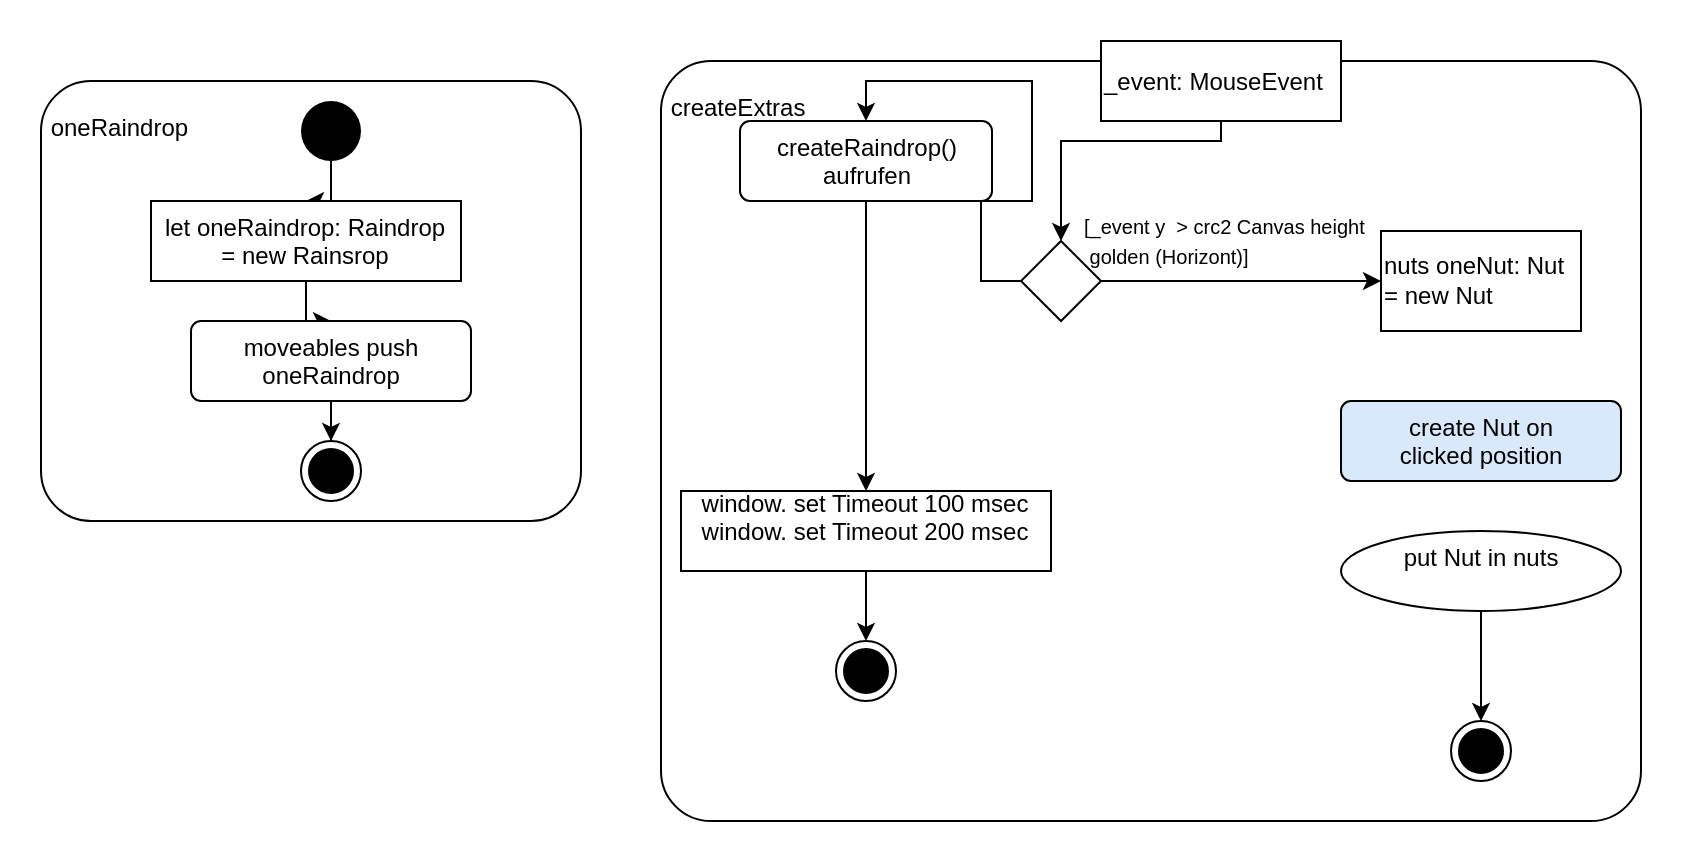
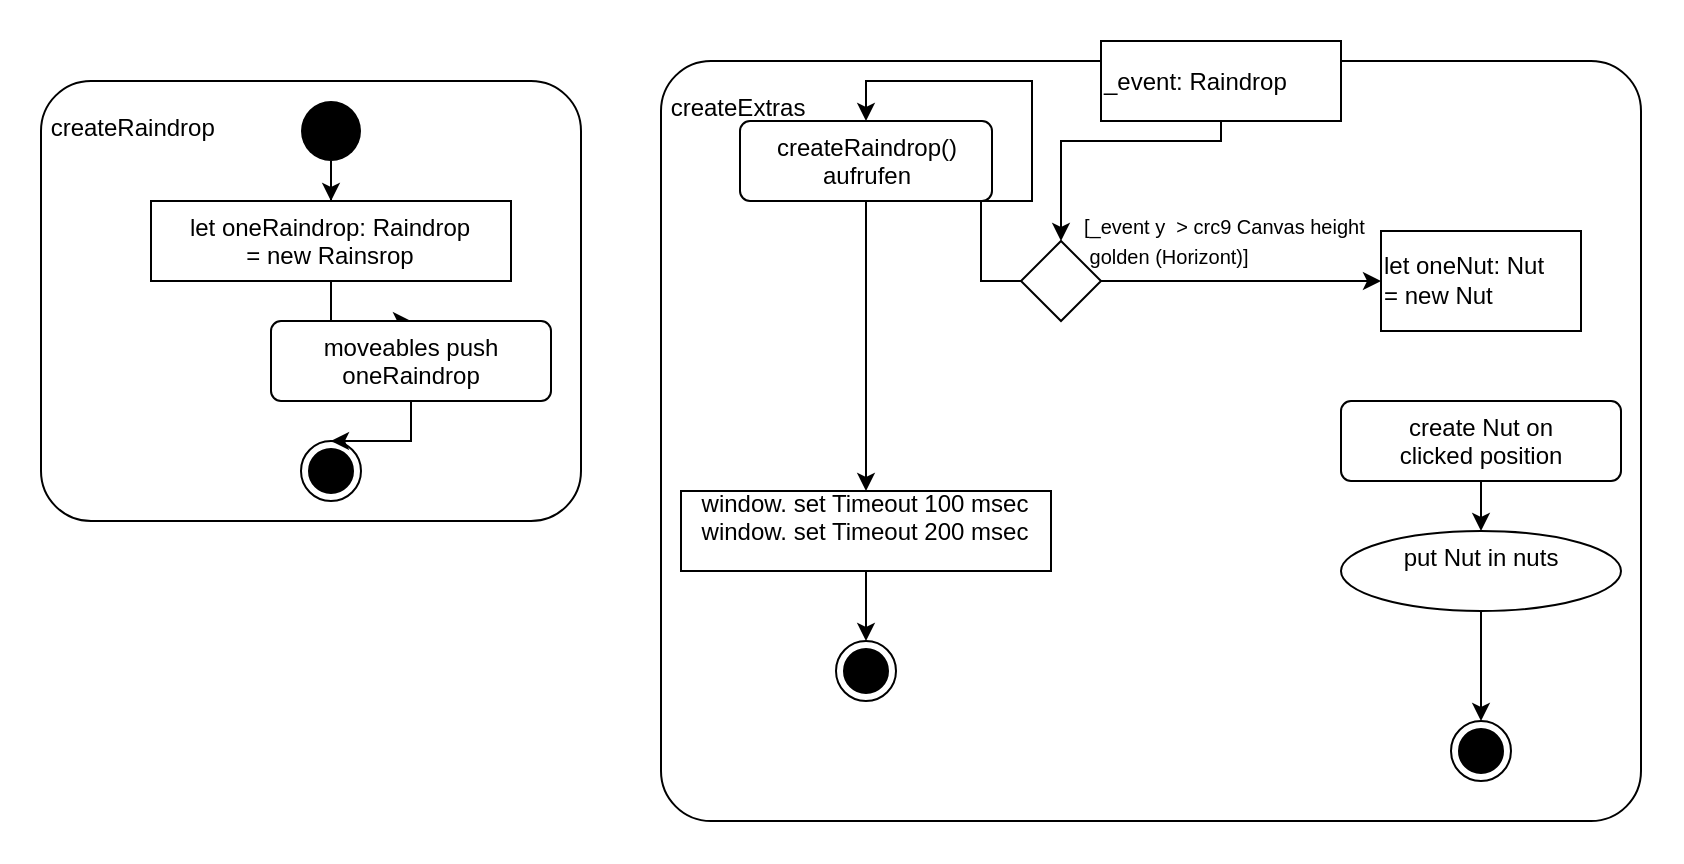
node "_event: MouseEvent": label "_event: MouseEvent" -> "_event: Raindrop"
node "oneRaindrop": label "oneRaindrop" -> "createRaindrop"
node "let oneRaindrop: Raindrop = new Rainsrop": size 310x80 -> 360x80
node "[_event y > crc2 Canvas height golden (Horizont)]": label "[_event y > crc2 Canvas height golden (Horizont)]" -> "[_event y > crc9 Canvas height golden (Horizont)]"
node "nuts oneNut: Nut = new Nut": label "nuts oneNut: Nut = new Nut" -> "let oneNut: Nut = new Nut"
node "moveables push oneRaindrop": moved (331, 361) -> (411, 361)
node "create Nut on clicked position": fillcolor #dae8fc -> #ffffff
edge "create Nut on clicked position" -> "put Nut in nuts": added
